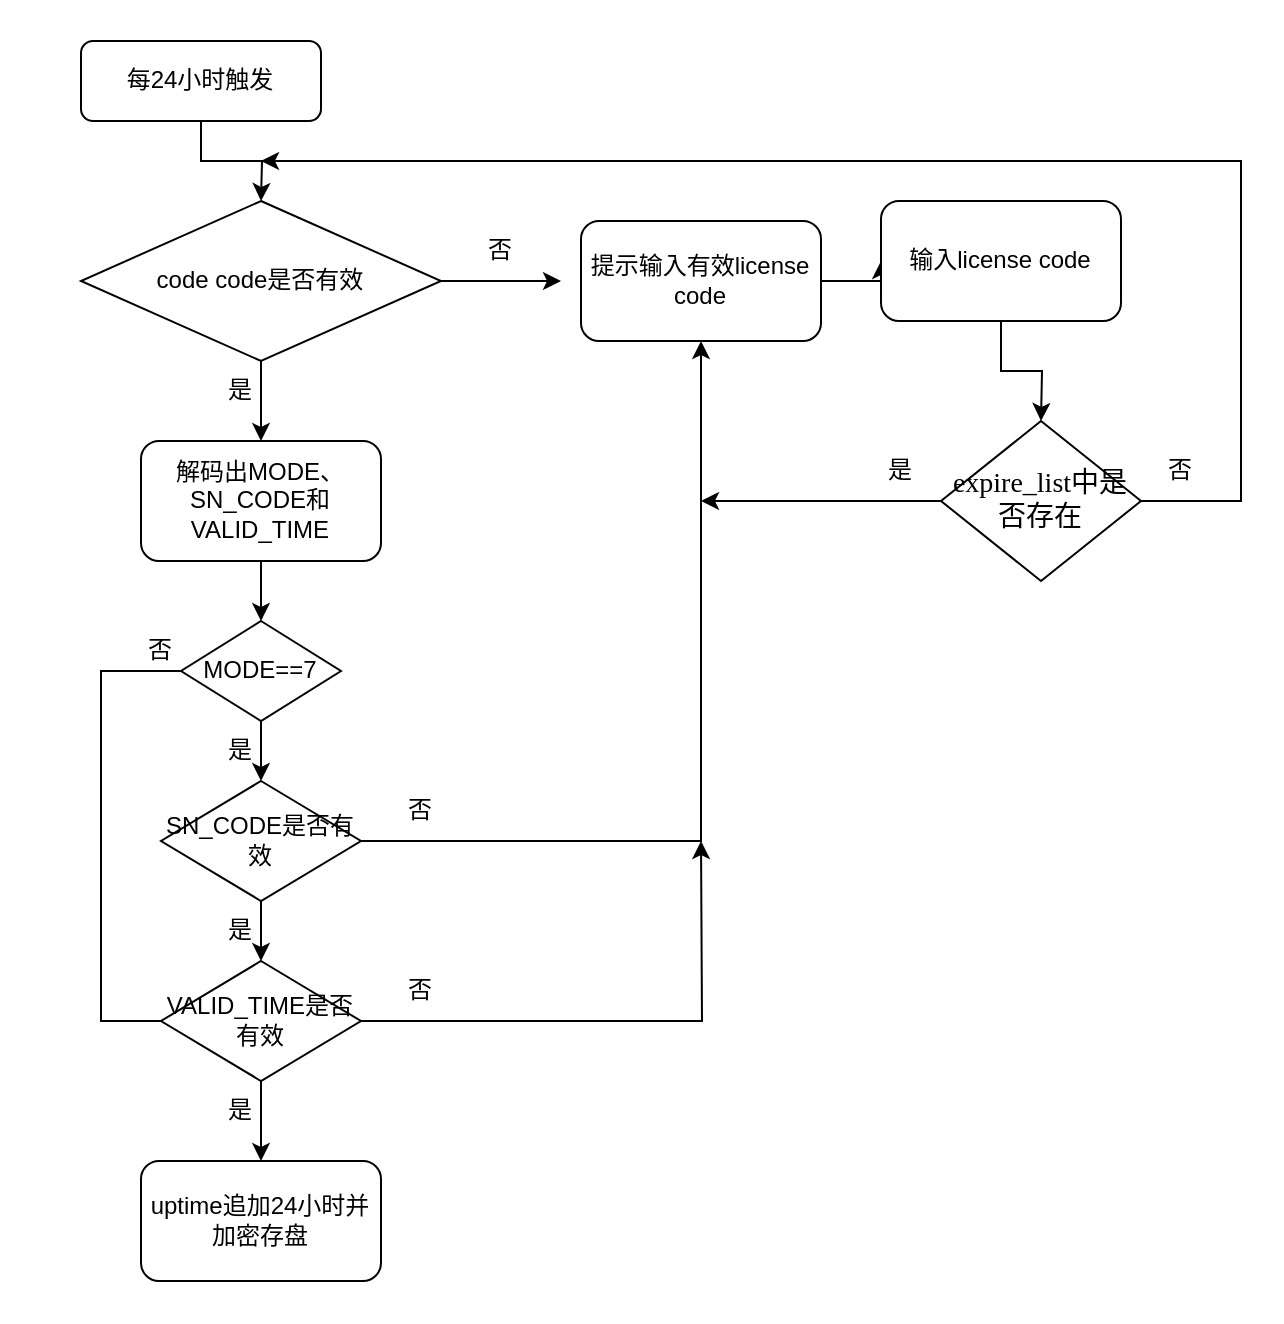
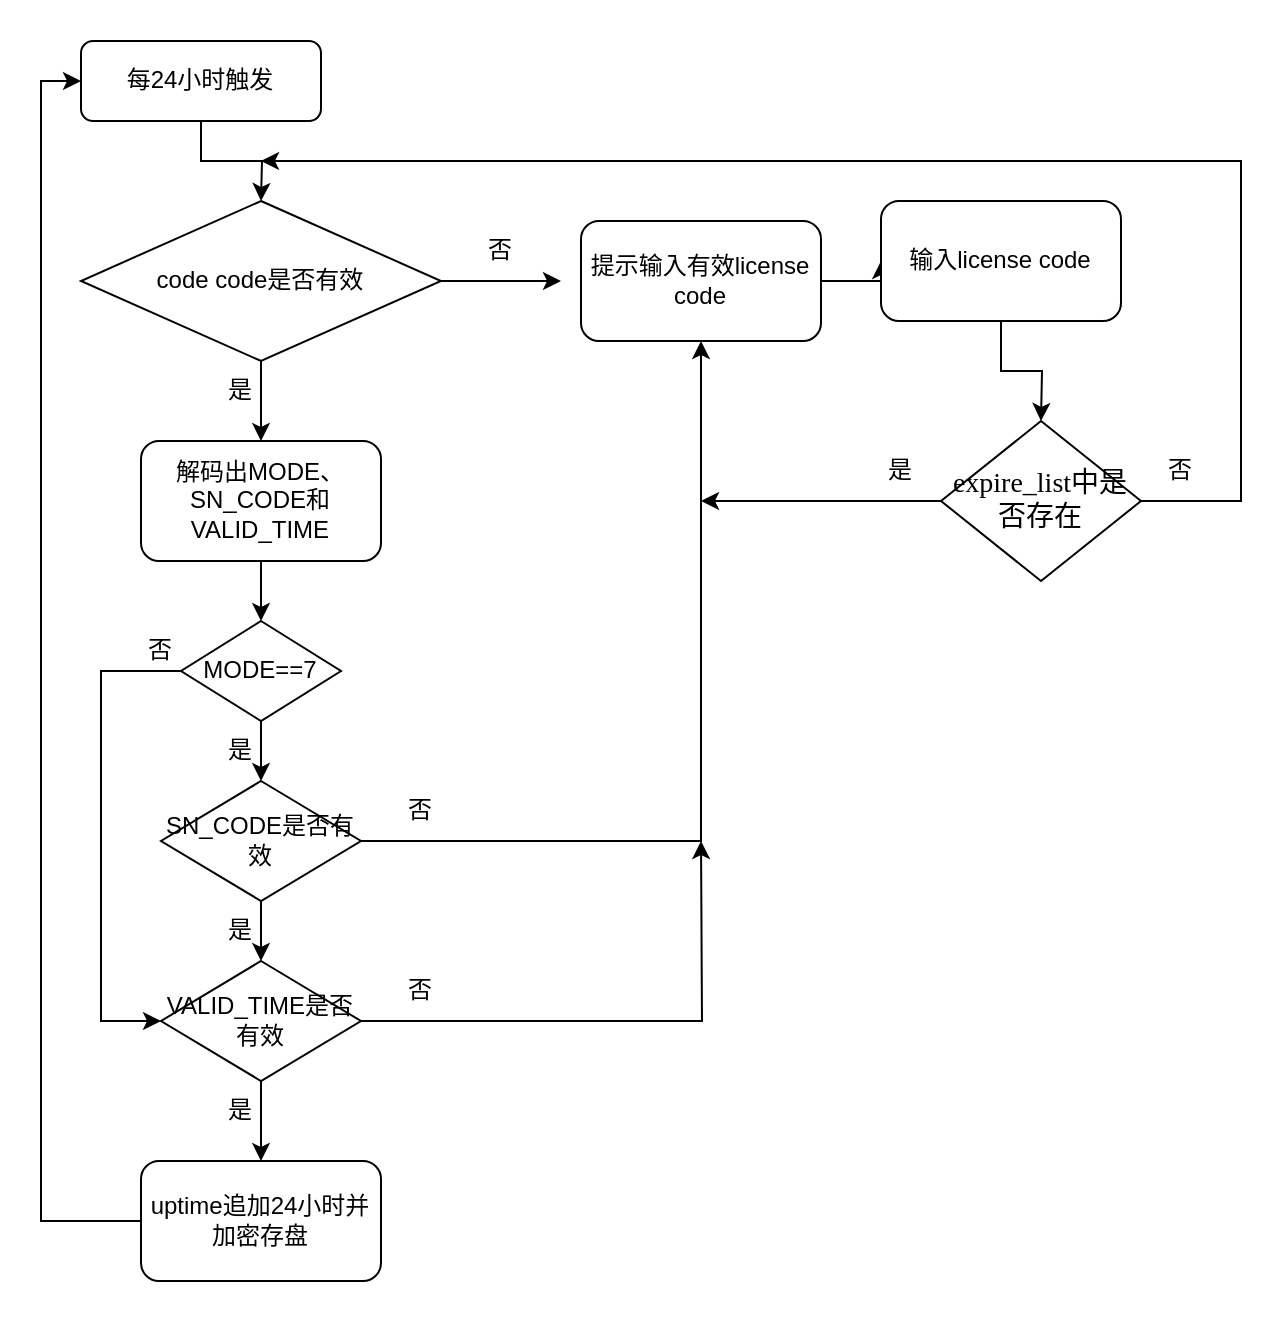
edge "uptime追加24小时并加密存盘" -> "每24小时触发": added
edge "MODE==7" -- "VALID_TIME是否有效": arrowhead none -> classic
